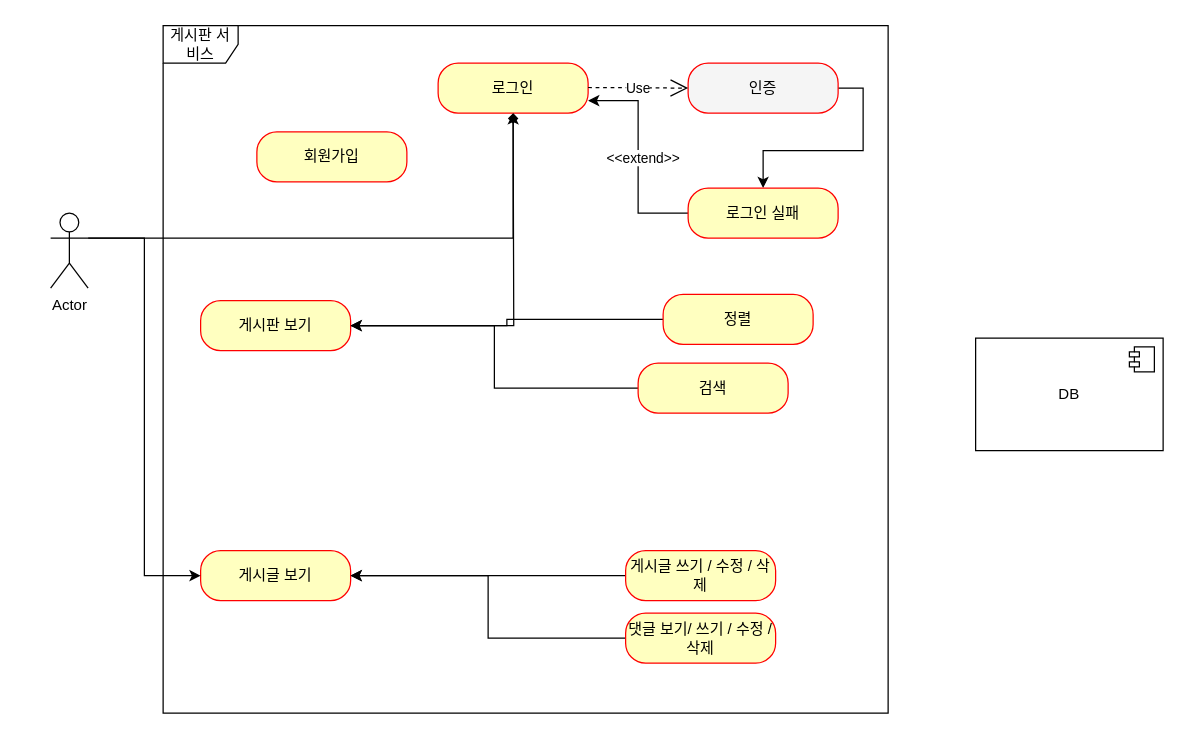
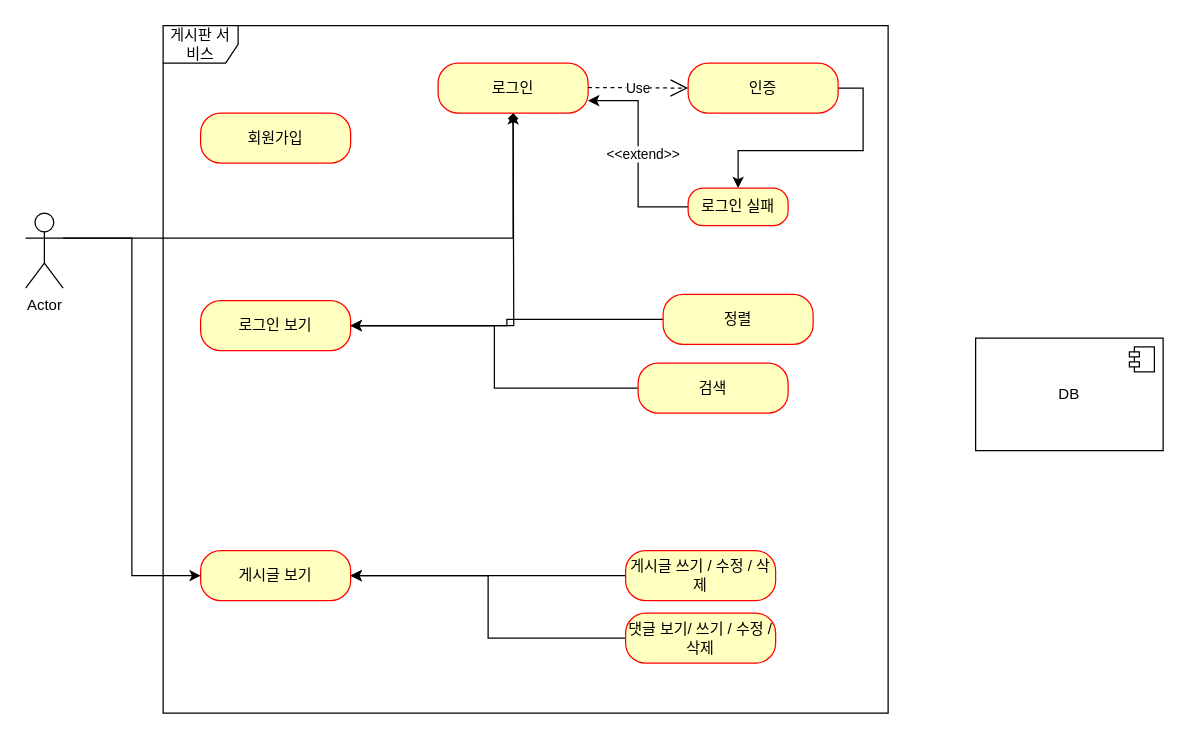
node "인증": fillcolor #f5f5f5 -> #ffffc0
node "회원가입": moved (332, 157) -> (276, 138)
node "로그인 실패": size 150x50 -> 100x38
node "Actor": moved (69, 251) -> (44, 251)
node "게시판 보기": label "게시판 보기" -> "로그인 보기"
